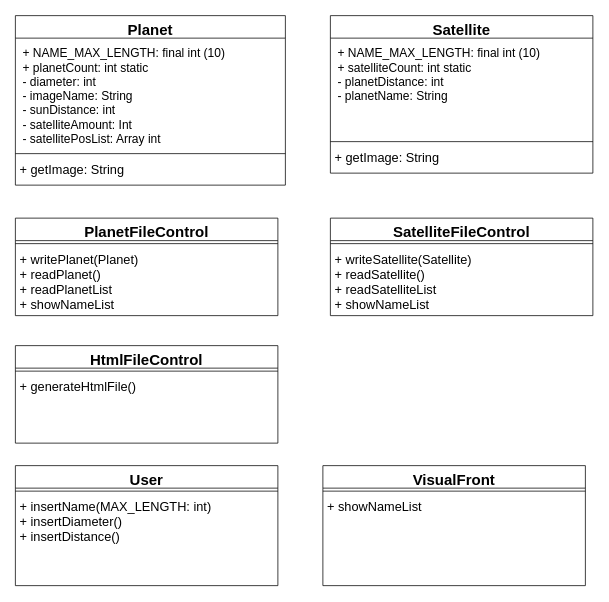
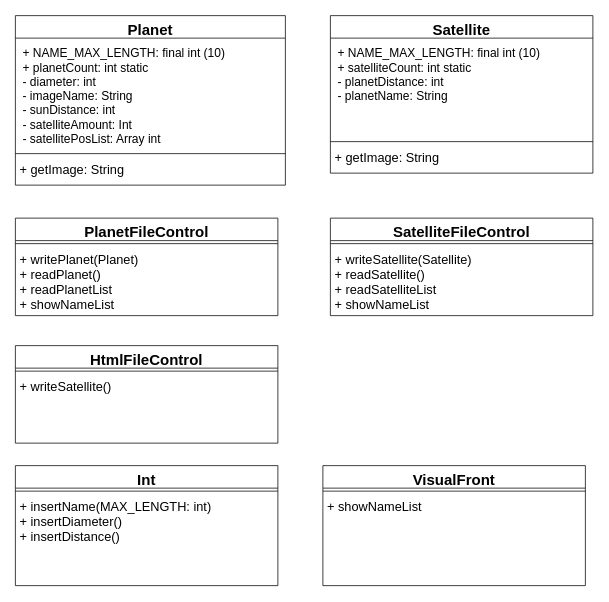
node "+ generateHtmlFile()": label "+ generateHtmlFile()" -> "+ writeSatellite()"
node "User": label "User" -> "Int"
